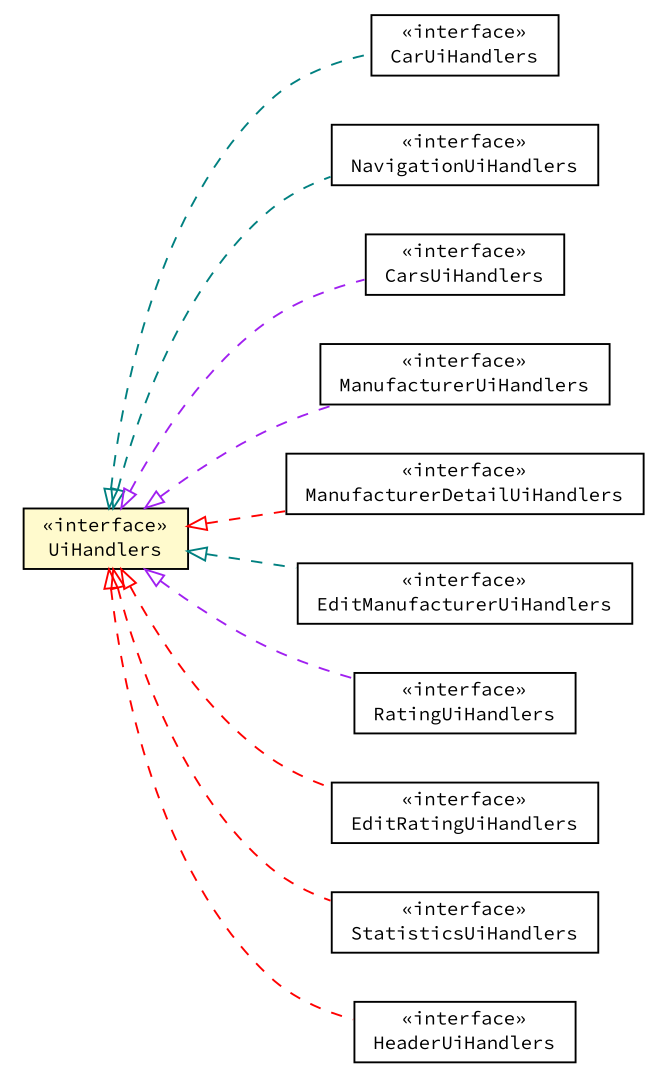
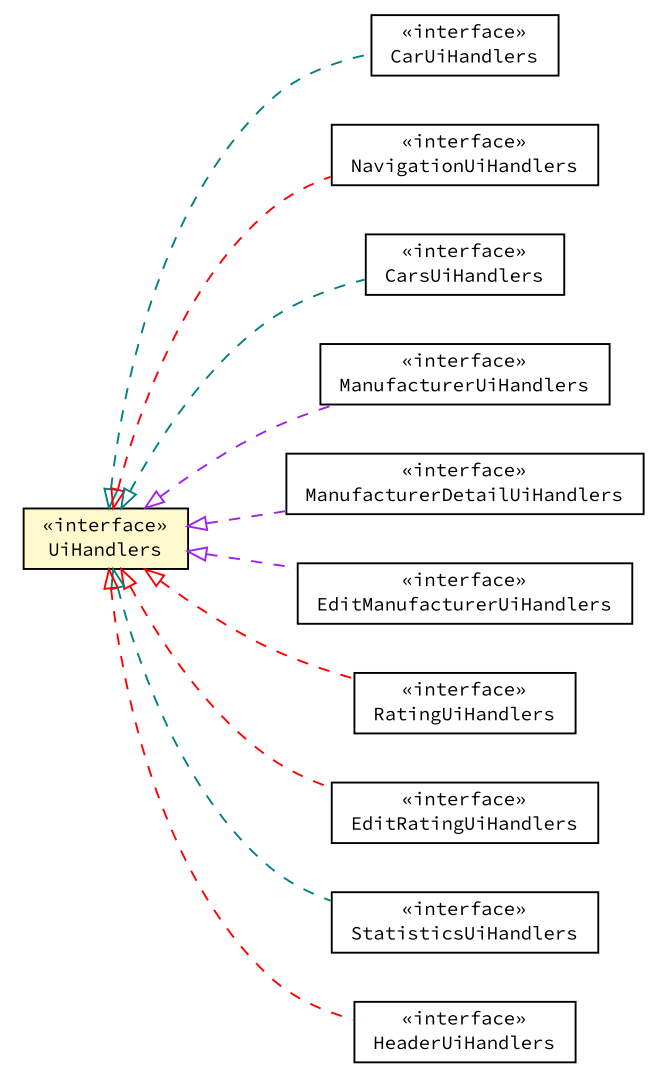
edge "NavigationUiHandlers" -> "UiHandlers": color teal -> red
edge "CarsUiHandlers" -> "UiHandlers": color purple -> teal
edge "ManufacturerDetailUiHandlers" -> "UiHandlers": color red -> purple
edge "EditManufacturerUiHandlers" -> "UiHandlers": color teal -> purple
edge "RatingUiHandlers" -> "UiHandlers": color purple -> red
edge "StatisticsUiHandlers" -> "UiHandlers": color red -> teal
